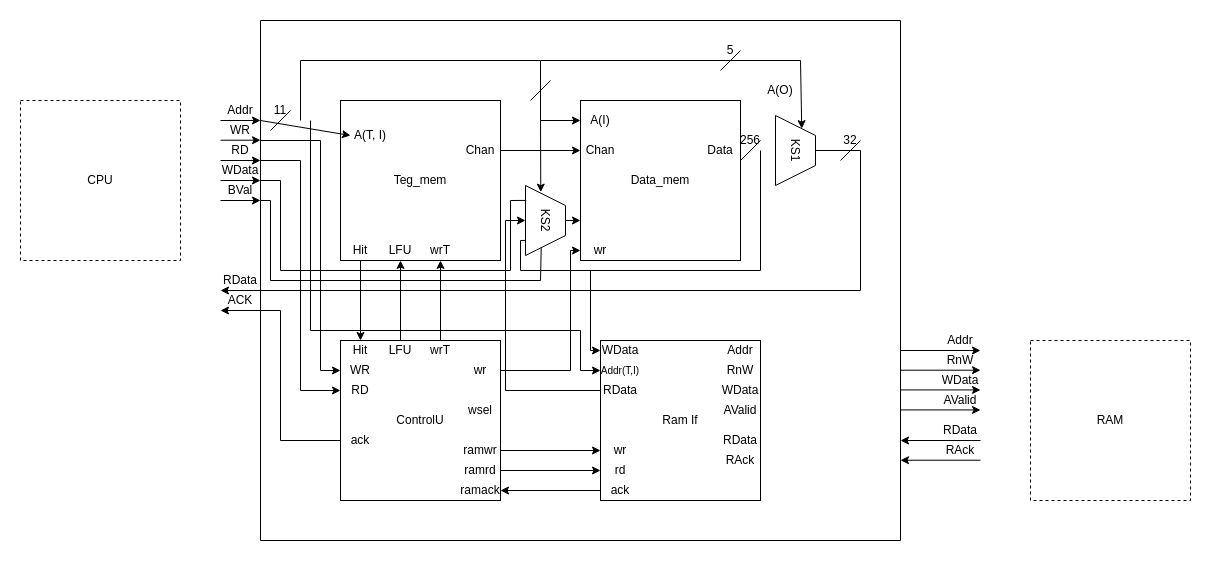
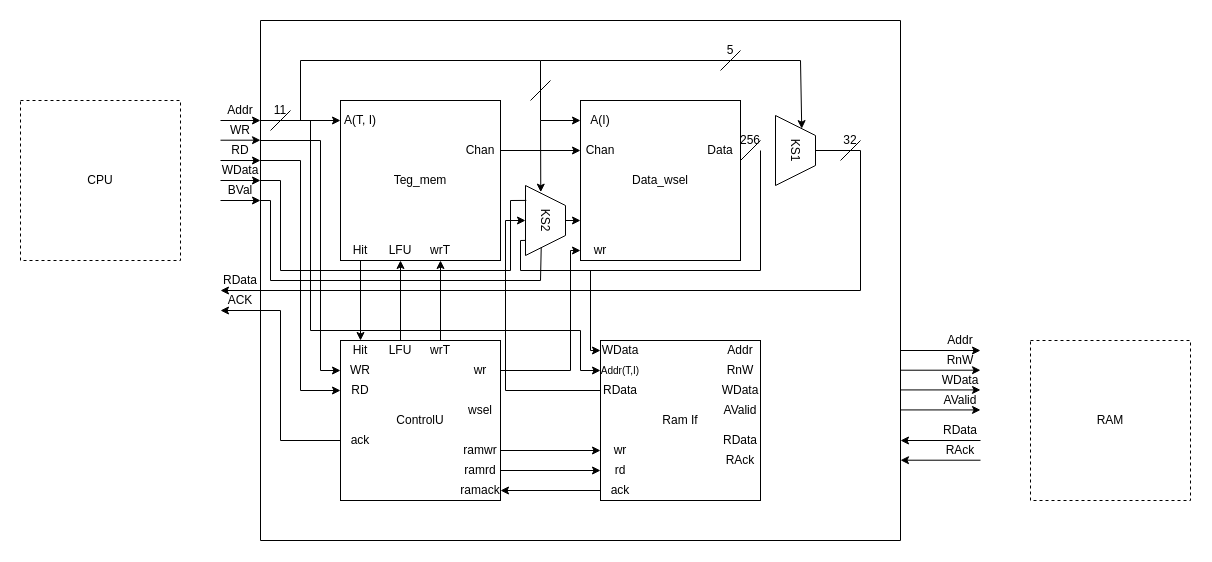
node "A(O)": removed
node "A(T, I)": moved (371, 136) -> (361, 121)
node "Data_mem": label "Data_mem" -> "Data_wsel"
